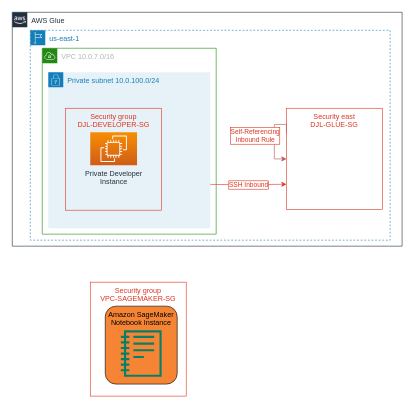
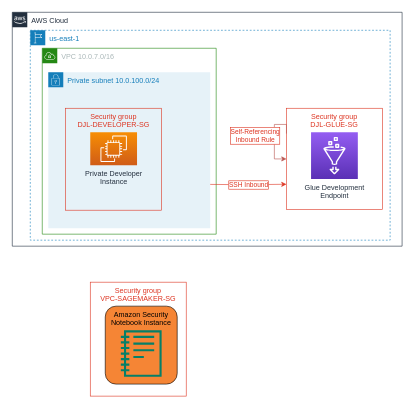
node "AWS Glue": label "AWS Glue" -> "AWS Cloud"
node "Security east DJL-GLUE-SG": label "Security east DJL-GLUE-SG" -> "Security group DJL-GLUE-SG"
node "Glue Development Endpoint": added
node "Amazon SageMaker Notebook Instance": label "Amazon SageMaker Notebook Instance" -> "Amazon Security Notebook Instance"
